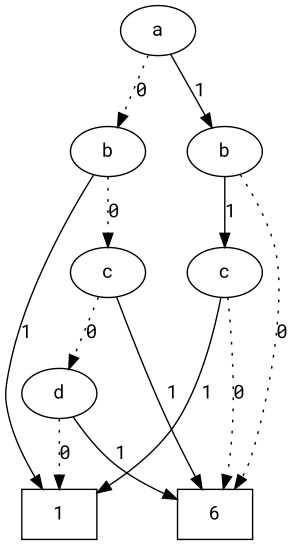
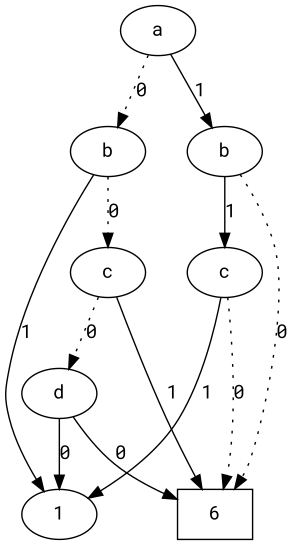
edge "d" -> "1": style dotted -> solid
edge "d" -> "6": label "1" -> "0"
node "1": shape box -> ellipse
